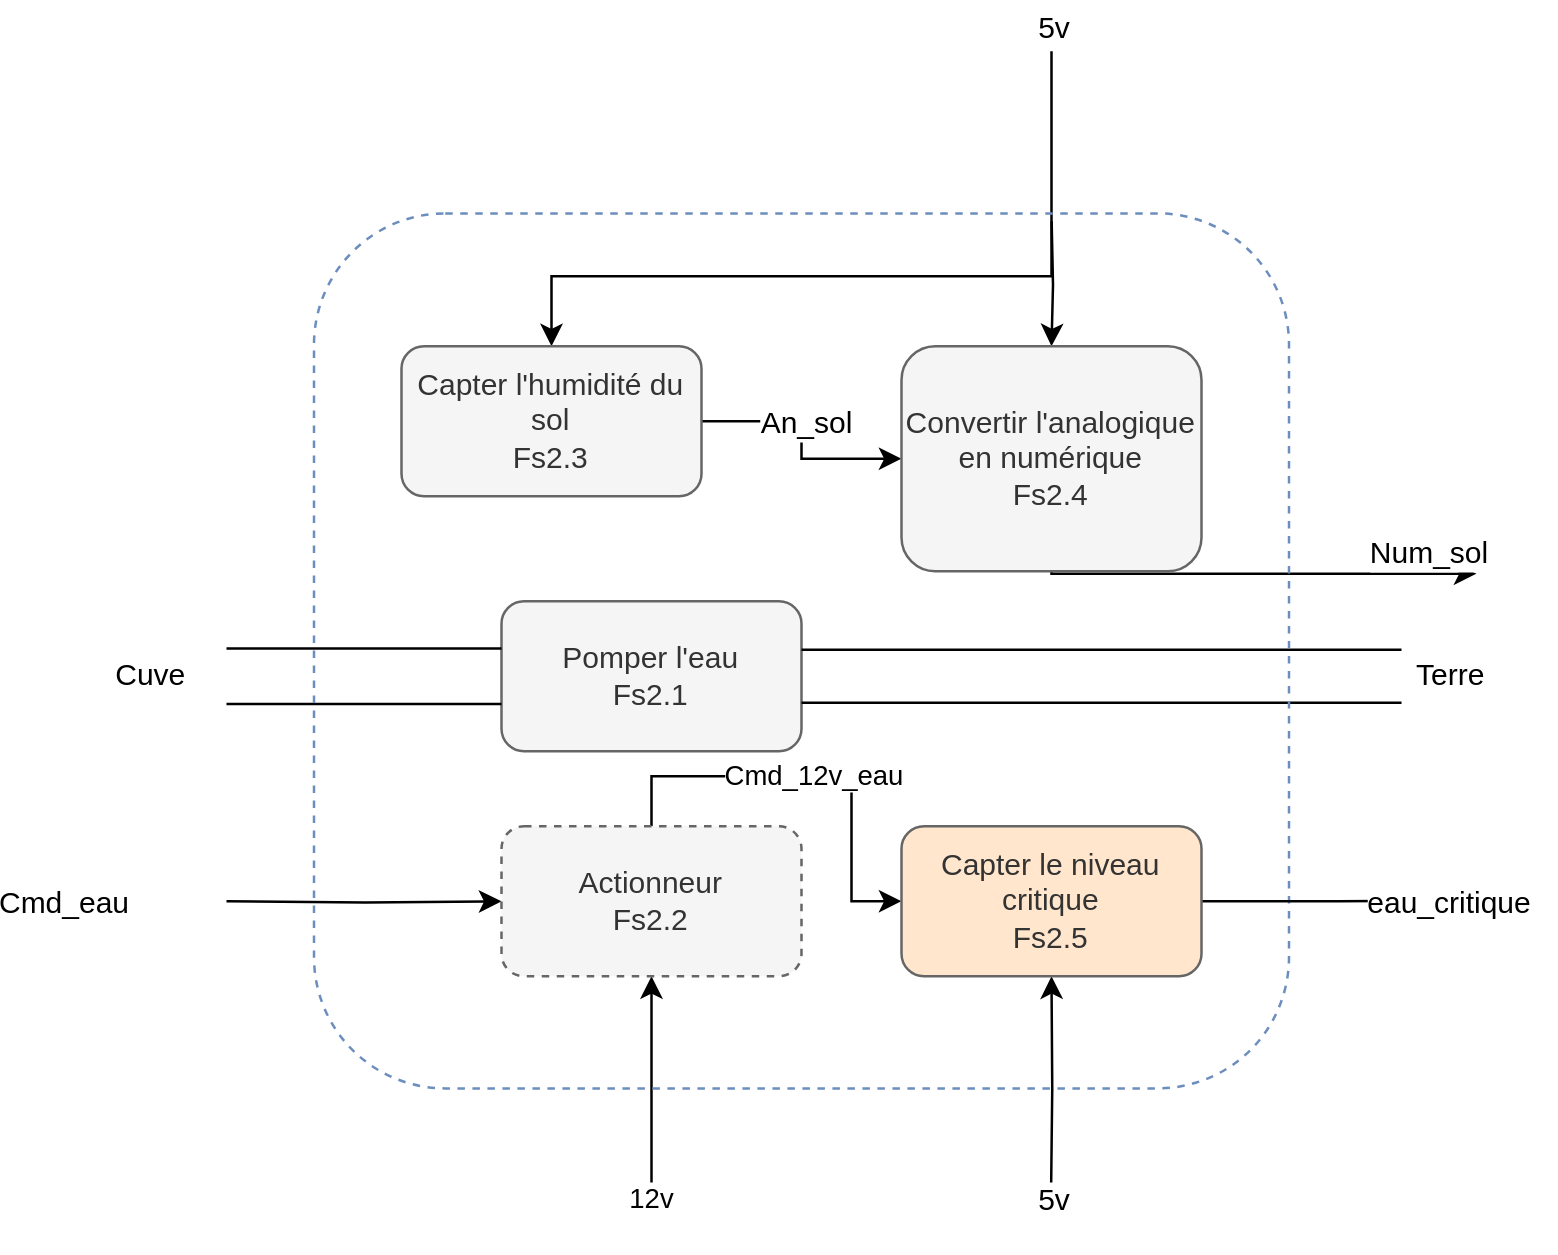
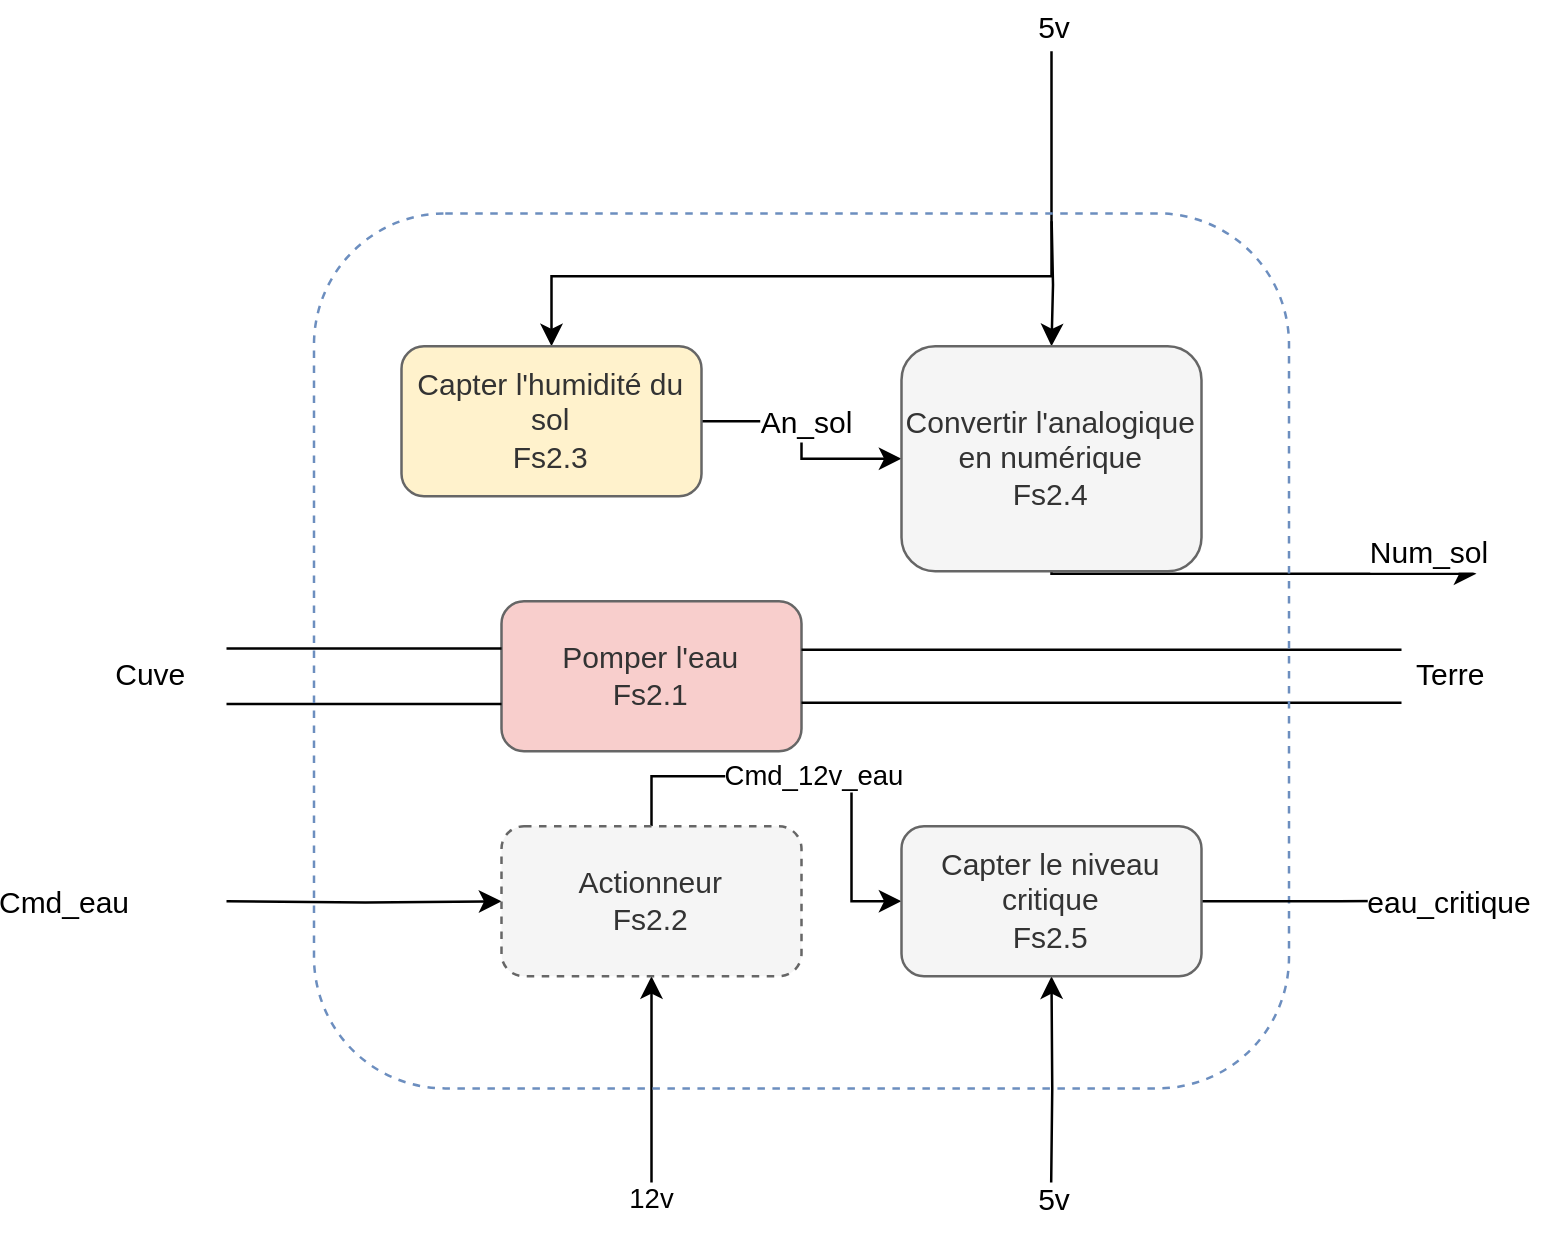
node "Capter l'humidité du sol Fs2.3": fillcolor #f5f5f5 -> #fff2cc
node "Pomper l'eau Fs2.1": fillcolor #f5f5f5 -> #f8cecc
node "Capter le niveau critique Fs2.5": fillcolor #ffe6cc -> #f5f5f5
